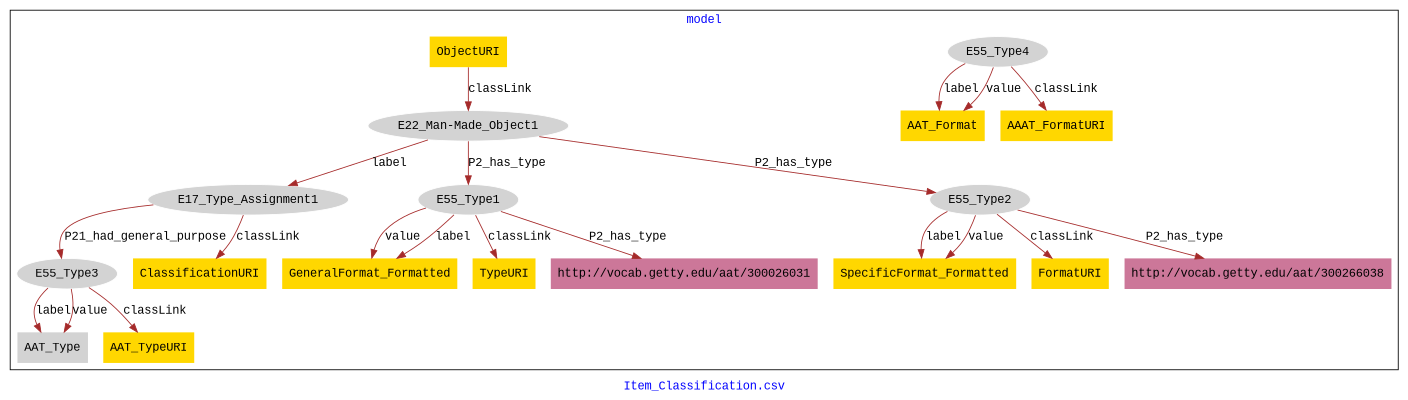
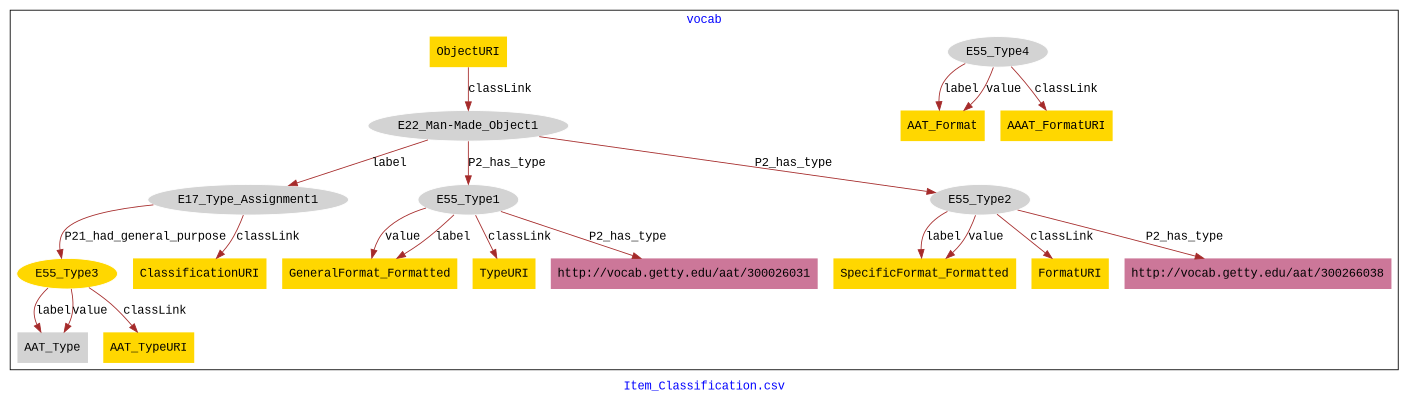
cluster "model": label "model" -> "vocab"
node "E55_Type3": fillcolor lightgray -> gold
